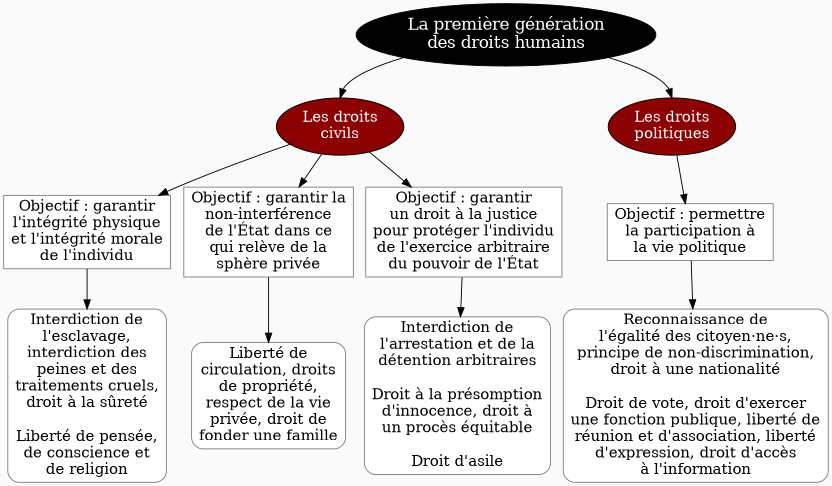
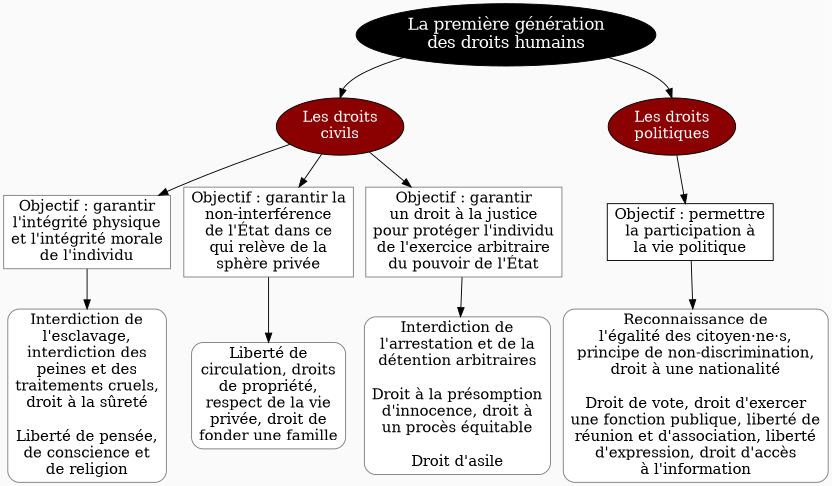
node "Objectif : permettre la participation à la vie politique": color grey50 -> black
